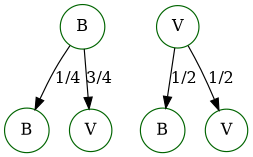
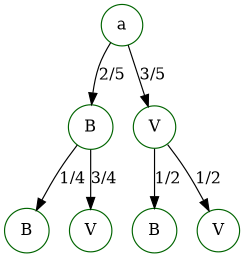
node "a": added
